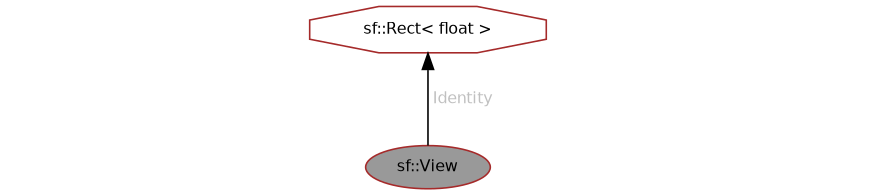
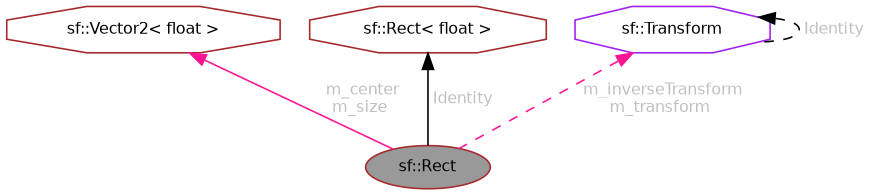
node "sf::Vector2< float >": added
node "sf::Transform": added
node "sf::View": label "sf::View" -> "sf::Rect"
